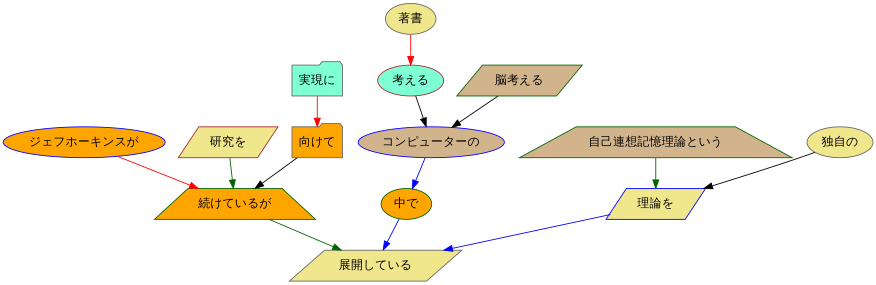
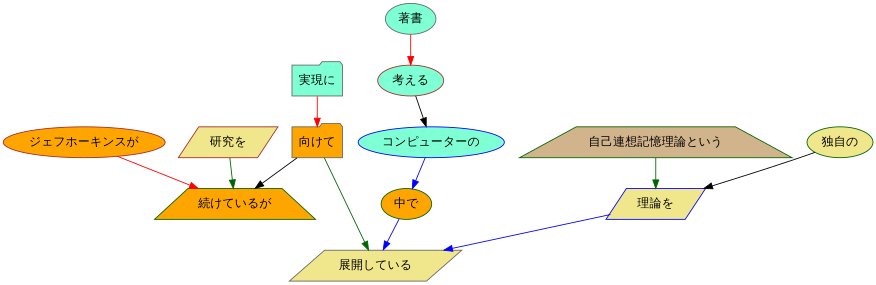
node "著書": fillcolor khaki -> aquamarine
node "脳考える": removed
node "ジェフホーキンスが": color blue -> brown
node "コンピューターの": fillcolor tan -> aquamarine
node "独自の": color gray40 -> darkgreen
edge "続けているが" -> "展開している": now "向けて" -> "展開している"
